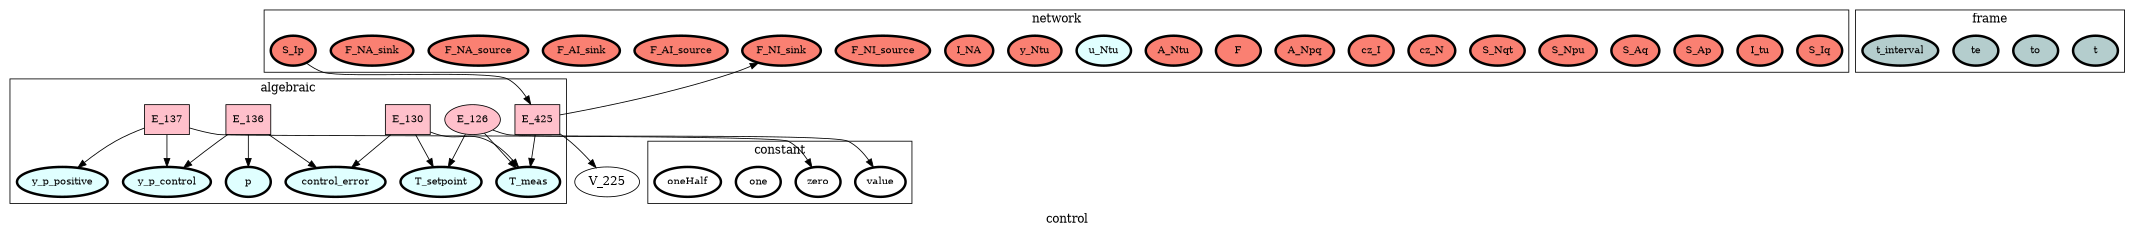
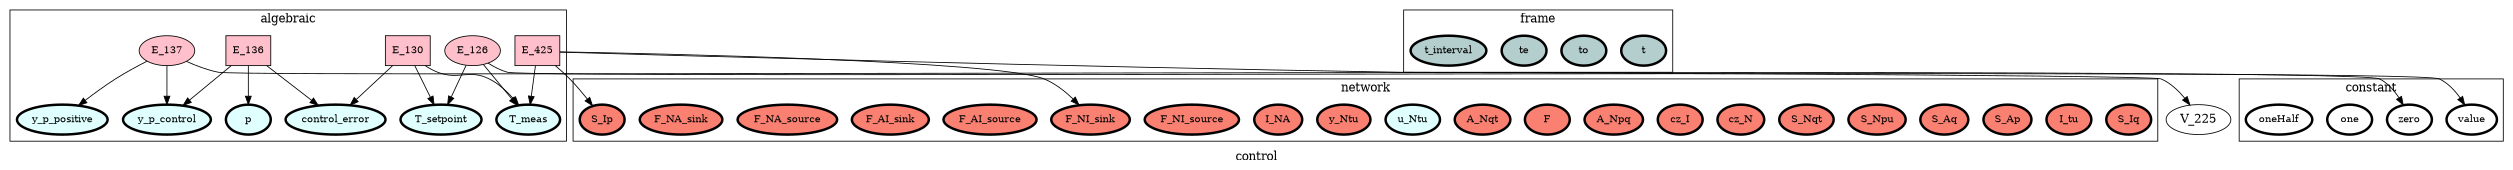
node "A_Ntu": label "A_Ntu" -> "A_Nqt"
edge "S_Ip" -> "E_425": reversed
node "E_137": shape box -> ellipse
